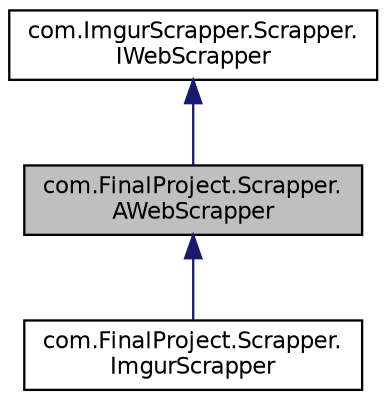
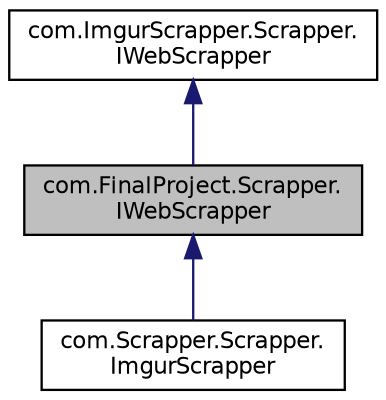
node "com.FinalProject.Scrapper. AWebScrapper": label "com.FinalProject.Scrapper. AWebScrapper" -> "com.FinalProject.Scrapper. IWebScrapper"
node "com.FinalProject.Scrapper. ImgurScrapper": label "com.FinalProject.Scrapper. ImgurScrapper" -> "com.Scrapper.Scrapper. ImgurScrapper"
